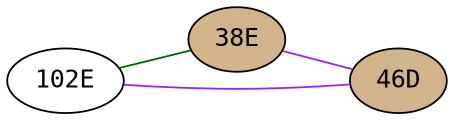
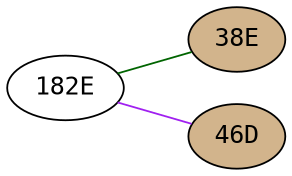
edge "38E" -- "46D": removed
node "102E": label "102E" -> "182E"
